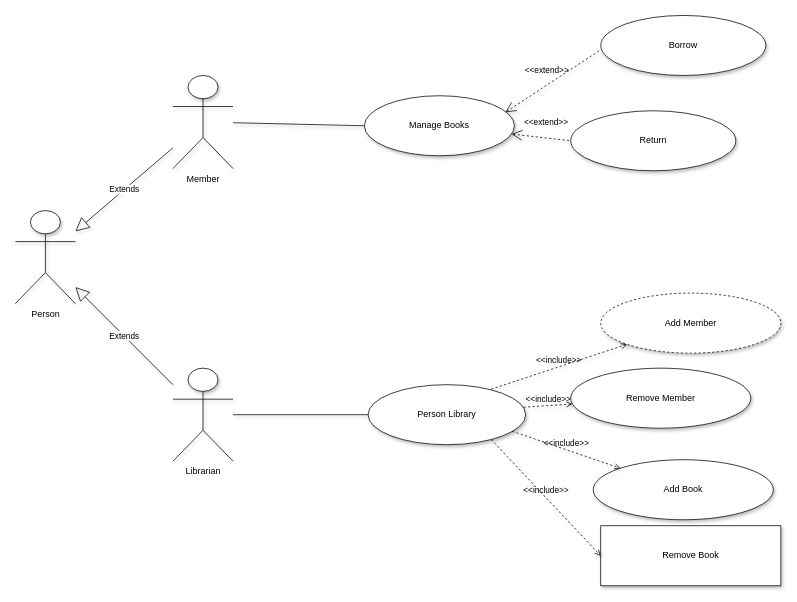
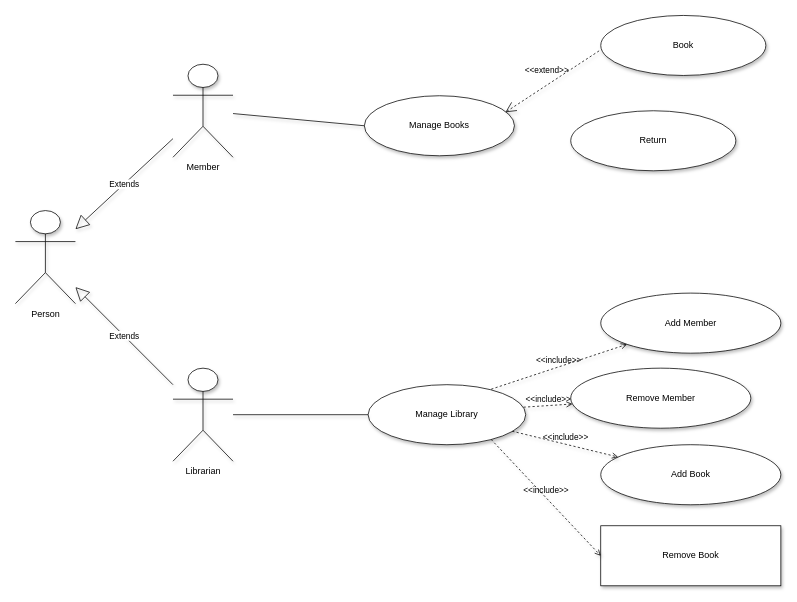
node "Borrow": label "Borrow" -> "Book"
node "Member": moved (203, 122) -> (203, 111)
edge "Return" -> "Manage Books": removed, label "<<extend>>"
node "Add Member": style dashed -> solid
node "Person Library": label "Person Library" -> "Manage Library"
node "Add Book": moved (683, 489) -> (690, 474)
